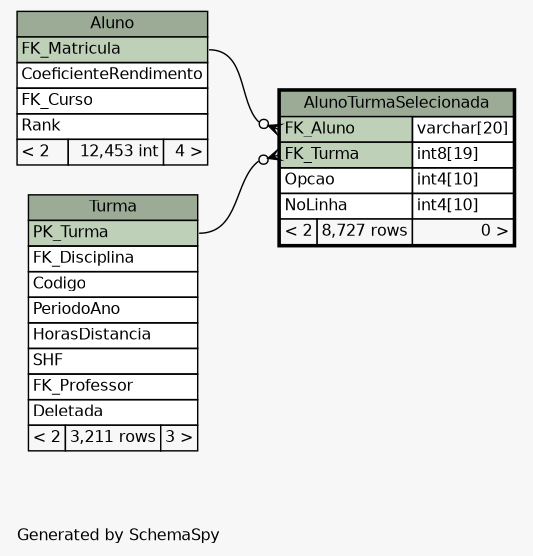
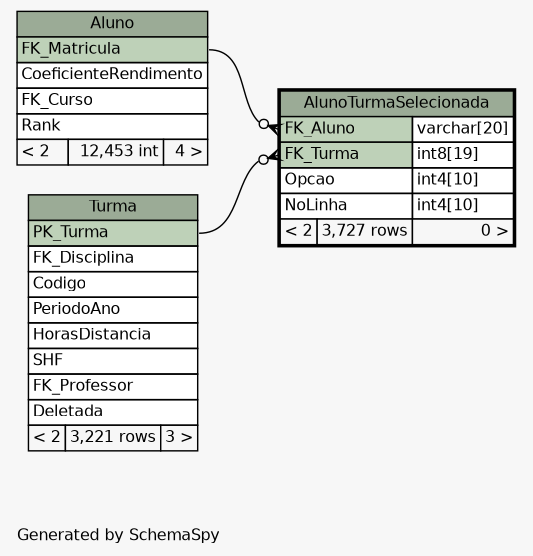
node "AlunoTurmaSelecionada": text "8,727 rows" -> "3,727 rows"
node "Turma": text "3,211 rows" -> "3,221 rows"
